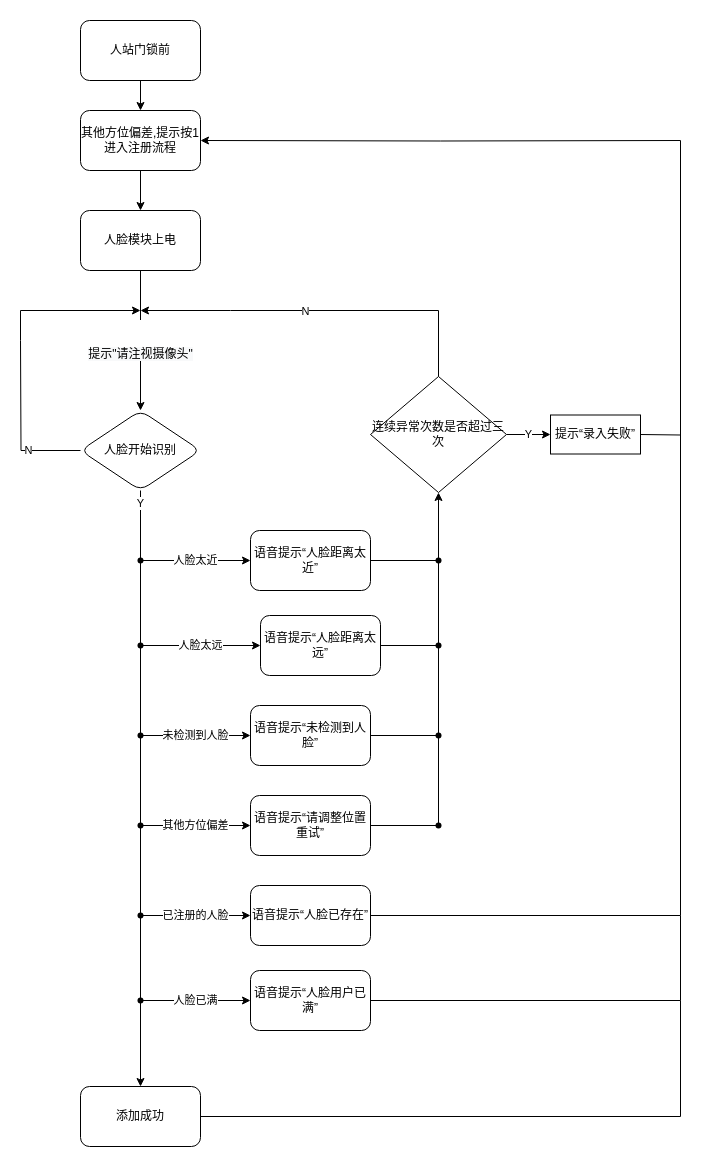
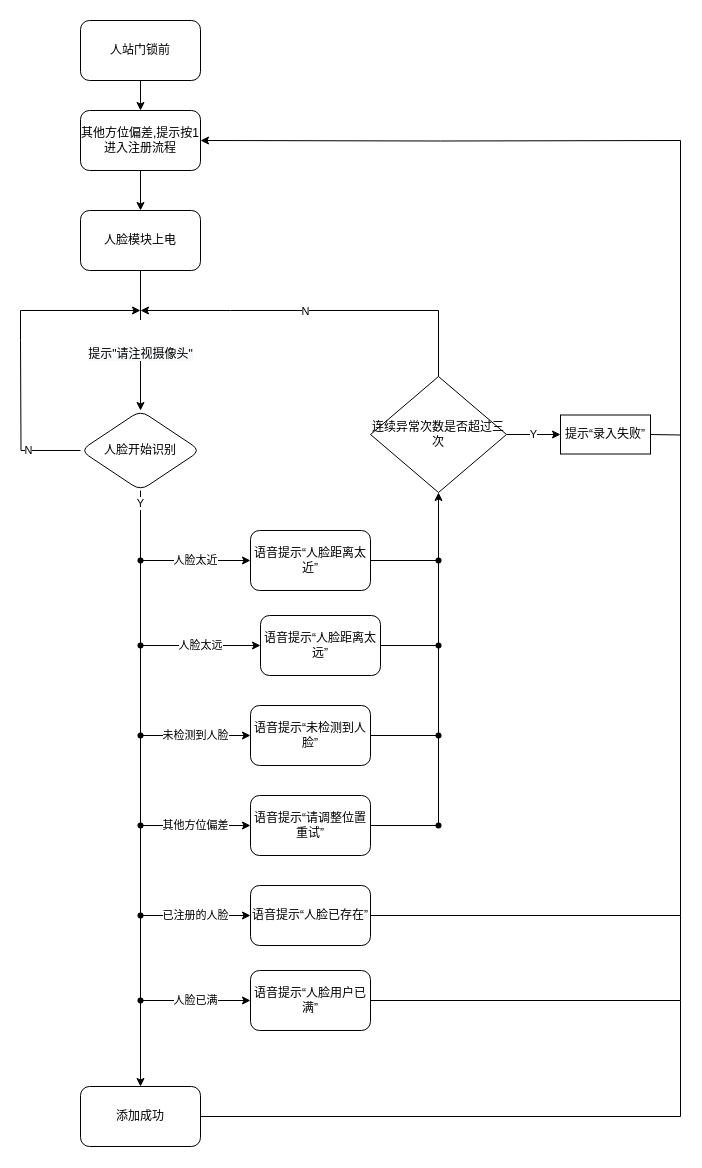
node "提示“录入失败”": moved (596, 435) -> (606, 435)
